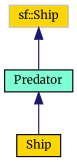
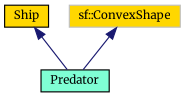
node "sf::Ship": label "sf::Ship" -> "sf::ConvexShape"
edge "Ship" -> "Predator": reversed
